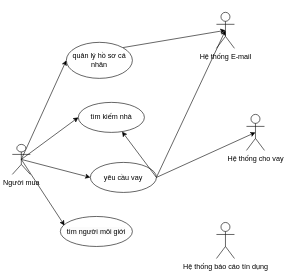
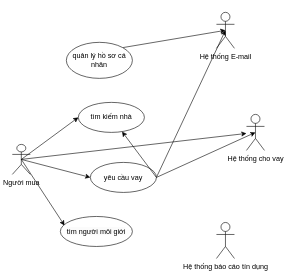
edge "Người mua" -> "quản lý hồ sơ cá nhân": now "Người mua" -> "Hệ thống cho vay"
